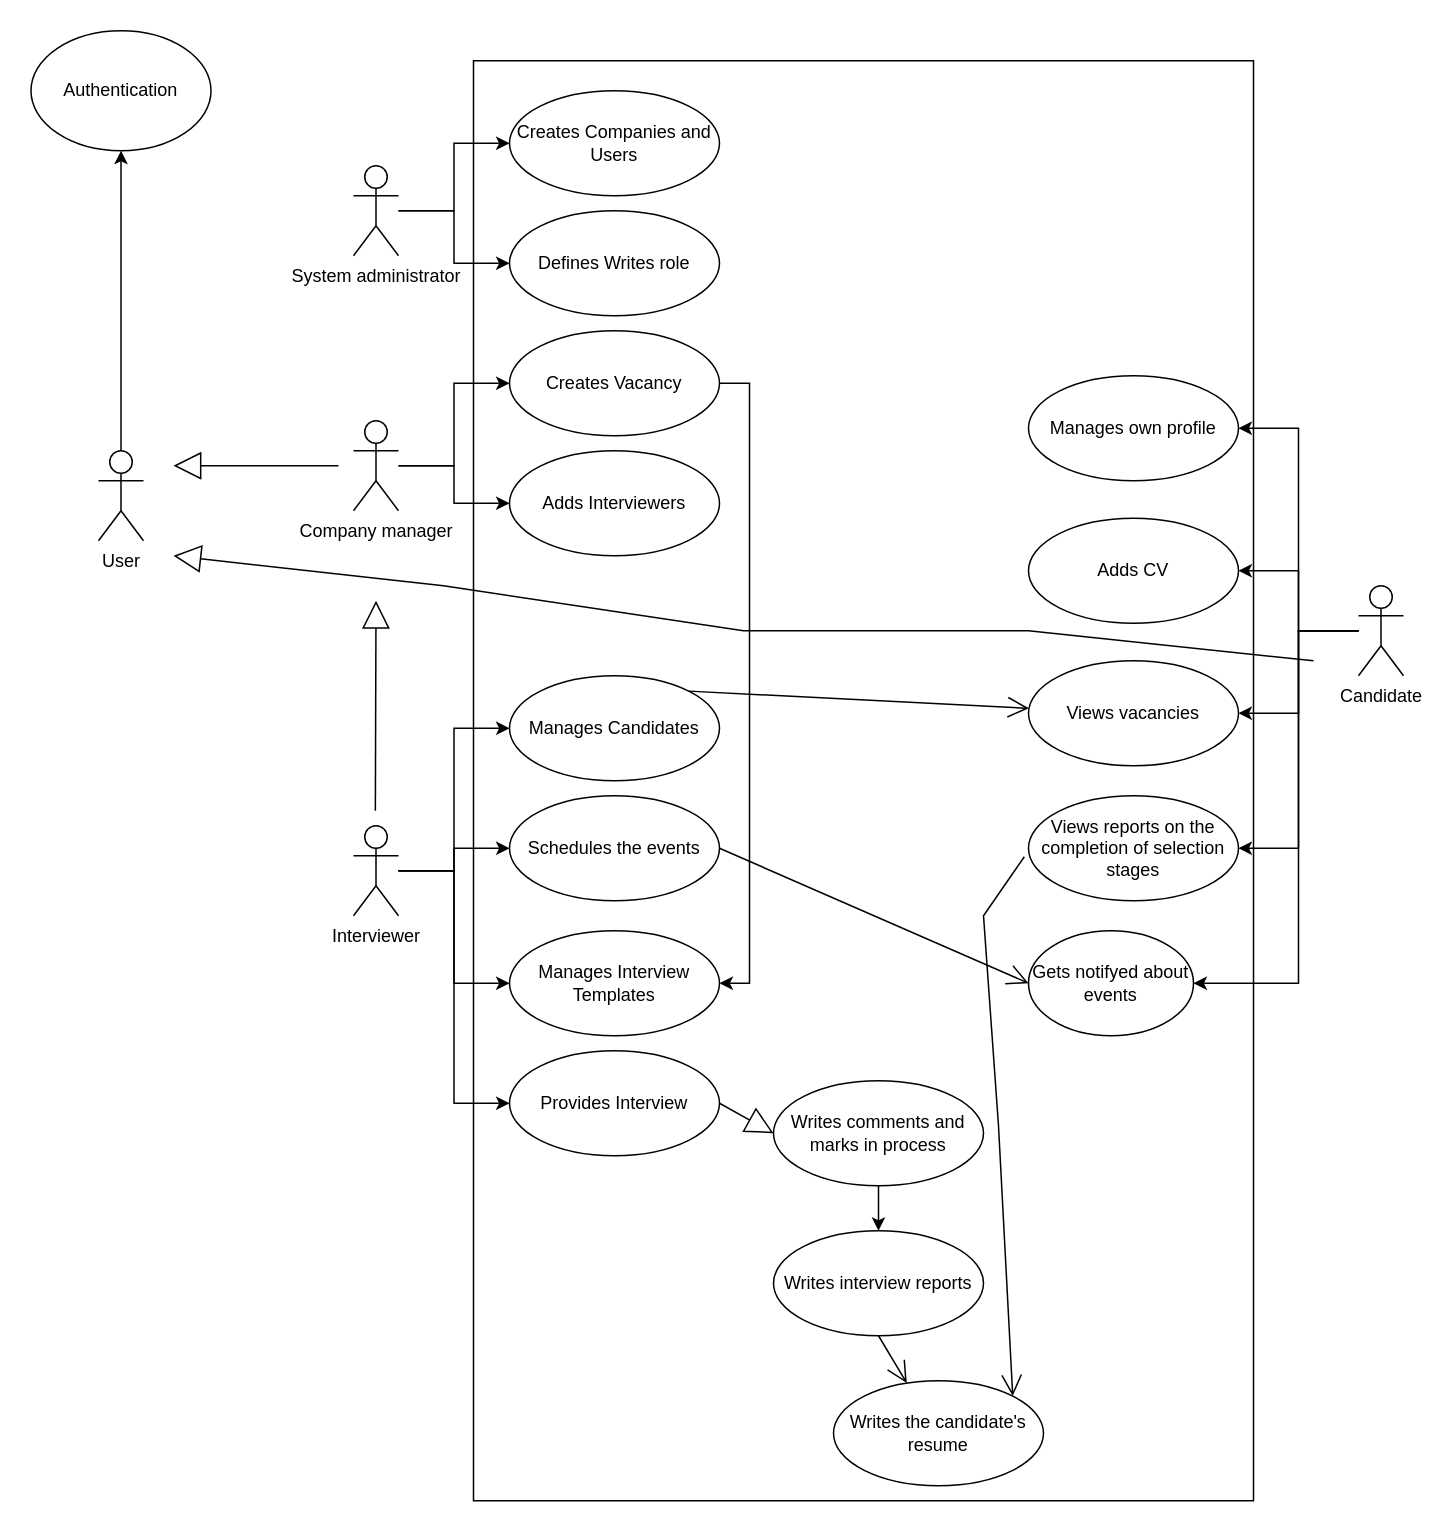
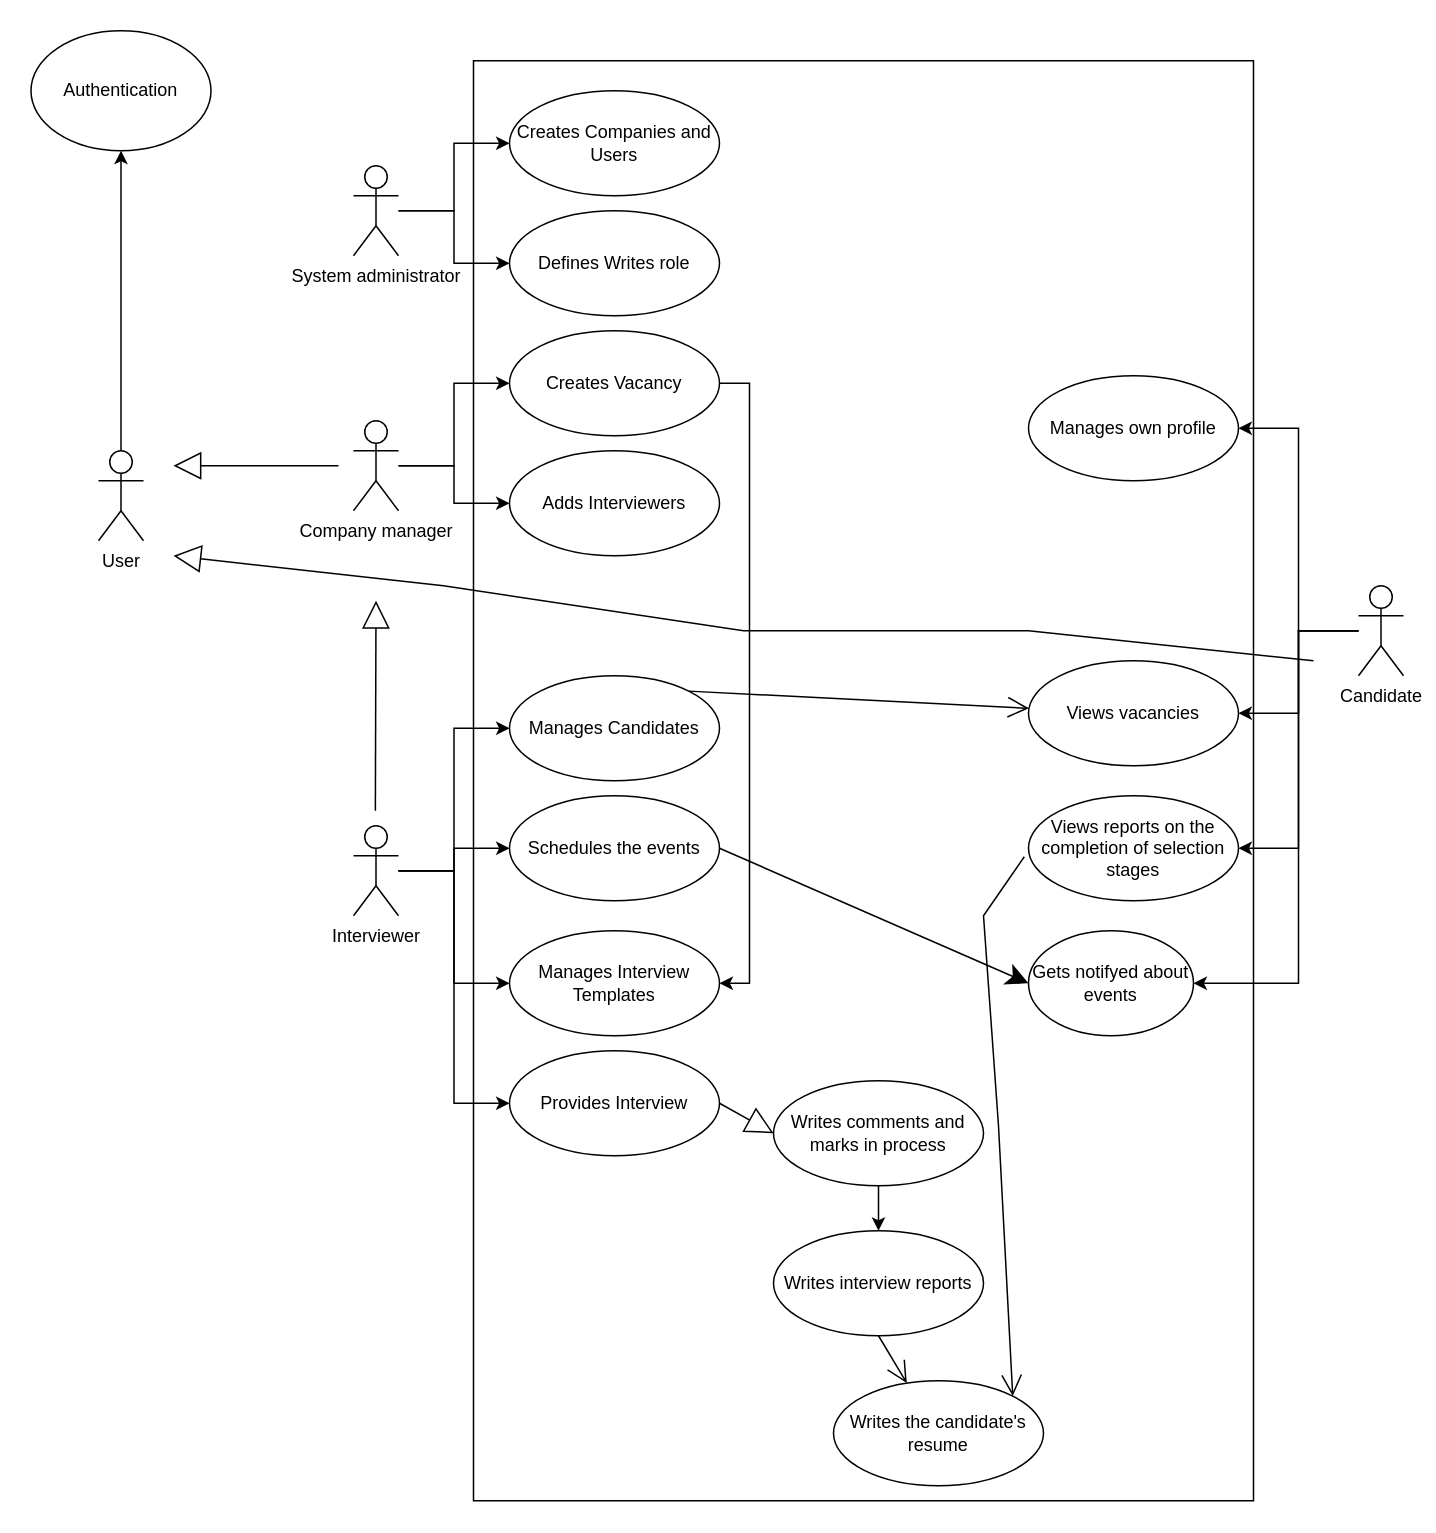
node "Adds CV": removed
edge "Candidate" -> "Adds CV": removed
edge "Schedules the events" -> "Gets notifyed about events": arrowhead open -> classic
